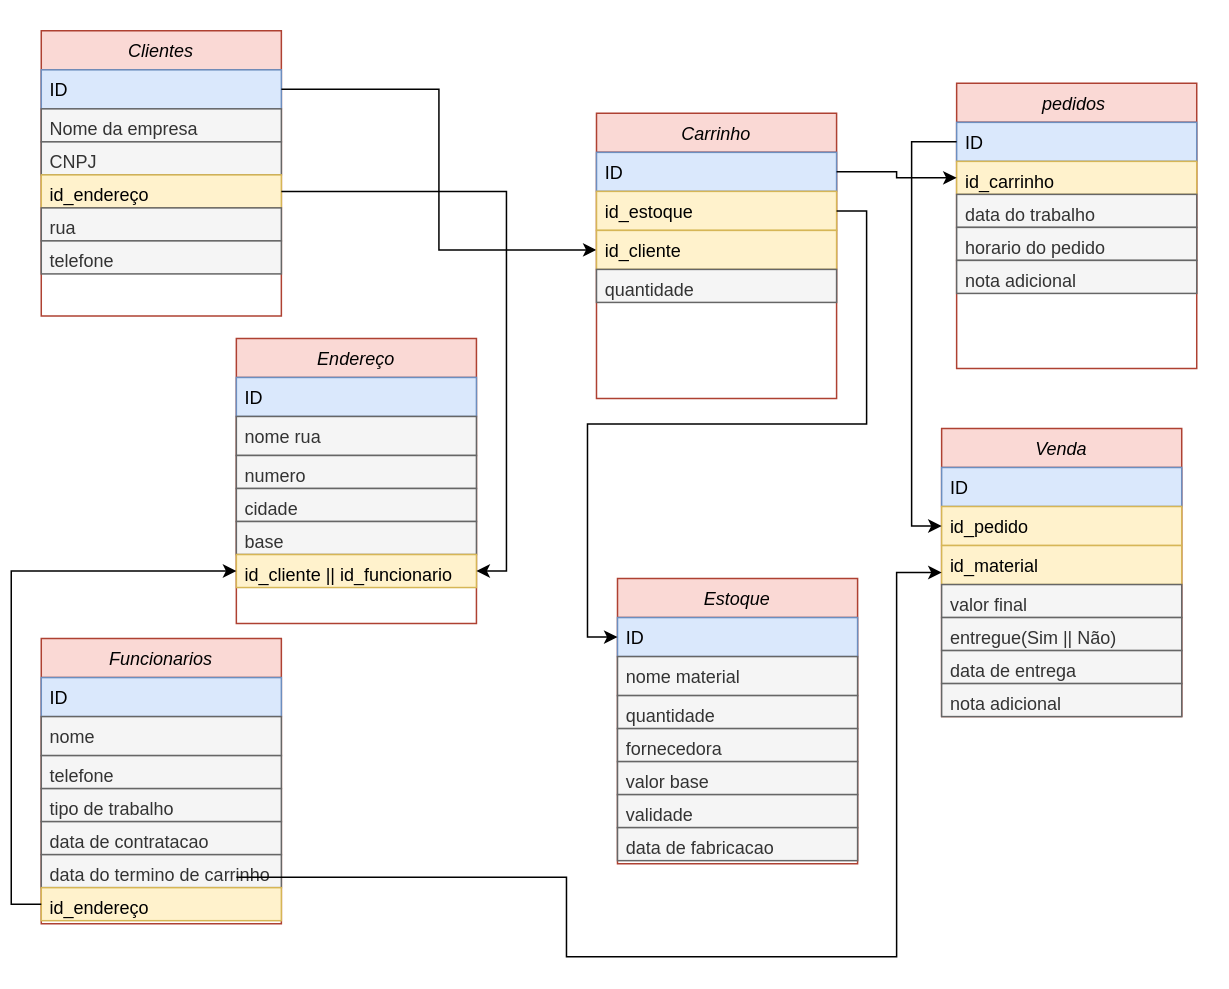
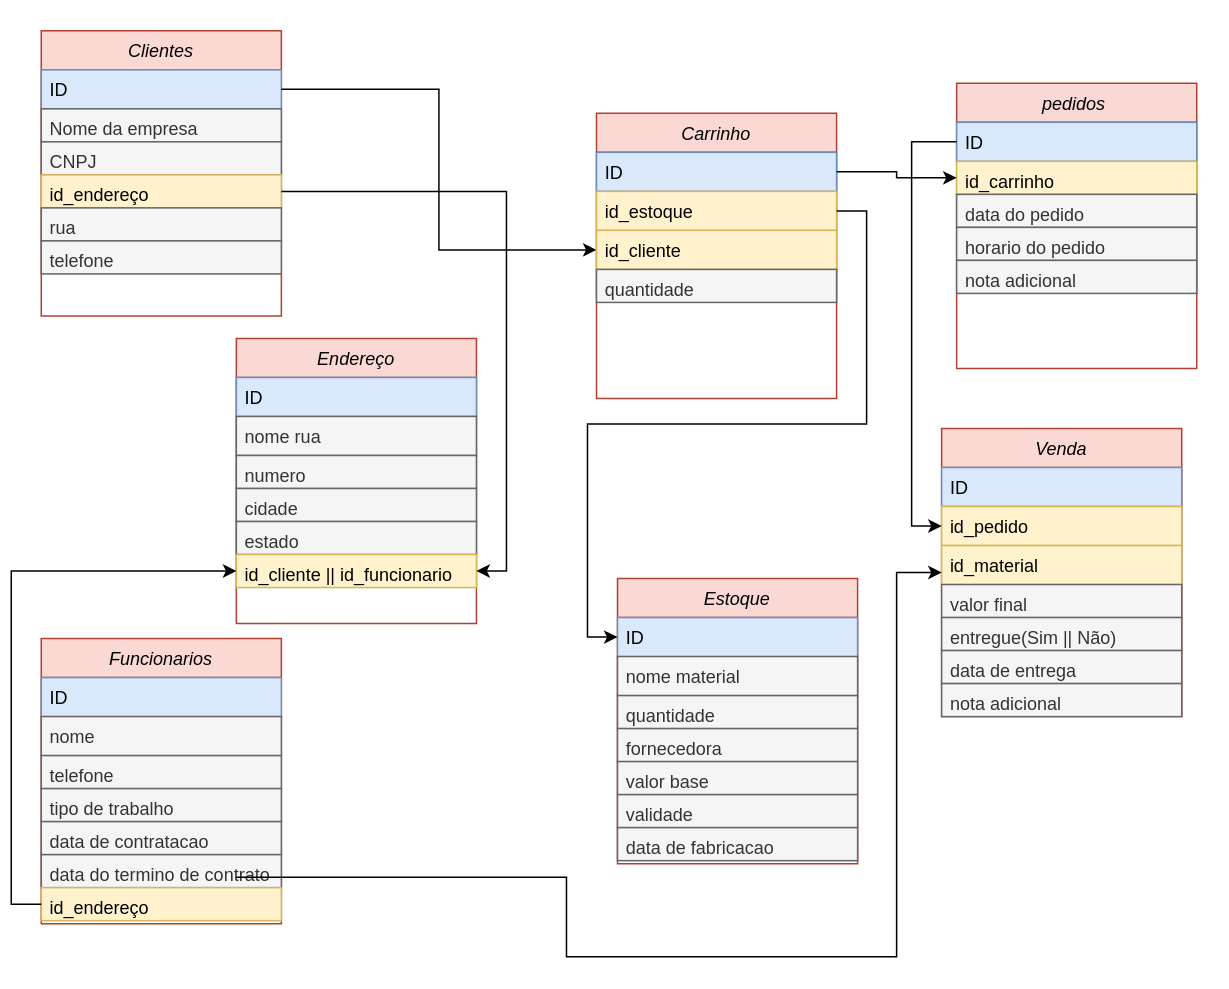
node "data do trabalho": label "data do trabalho" -> "data do pedido"
node "base": label "base" -> "estado"
node "data do termino de carrinho": label "data do termino de carrinho" -> "data do termino de contrato"
